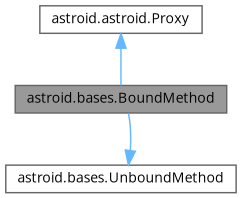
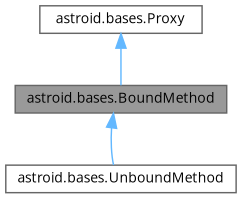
node "astroid.astroid.Proxy": label "astroid.astroid.Proxy" -> "astroid.bases.Proxy"
edge "astroid.bases.BoundMethod" -> "astroid.bases.UnboundMethod": reversed
